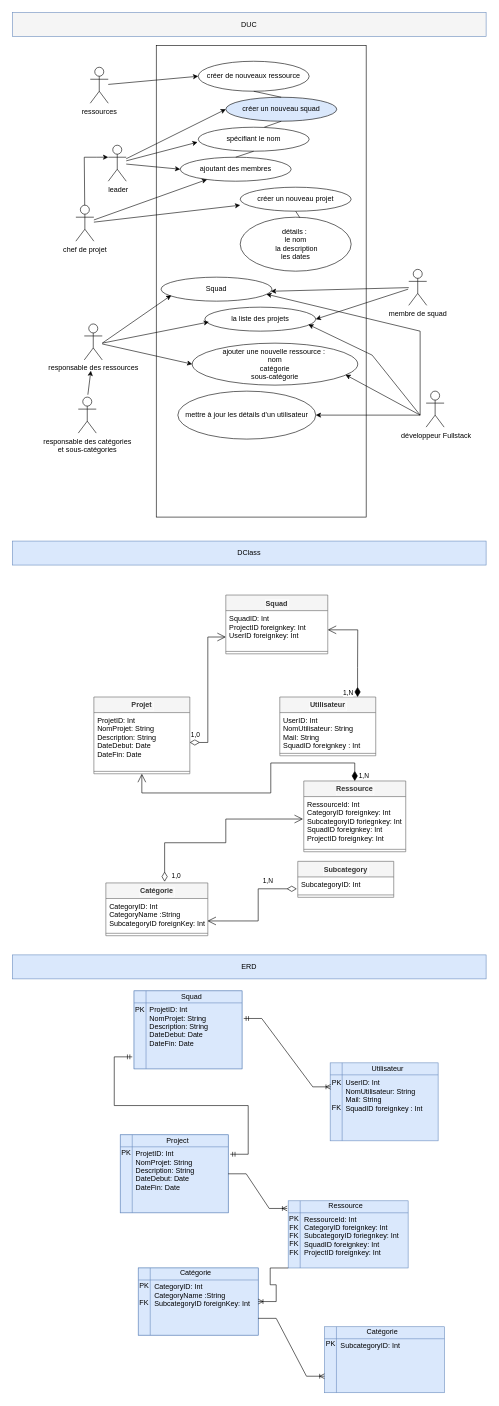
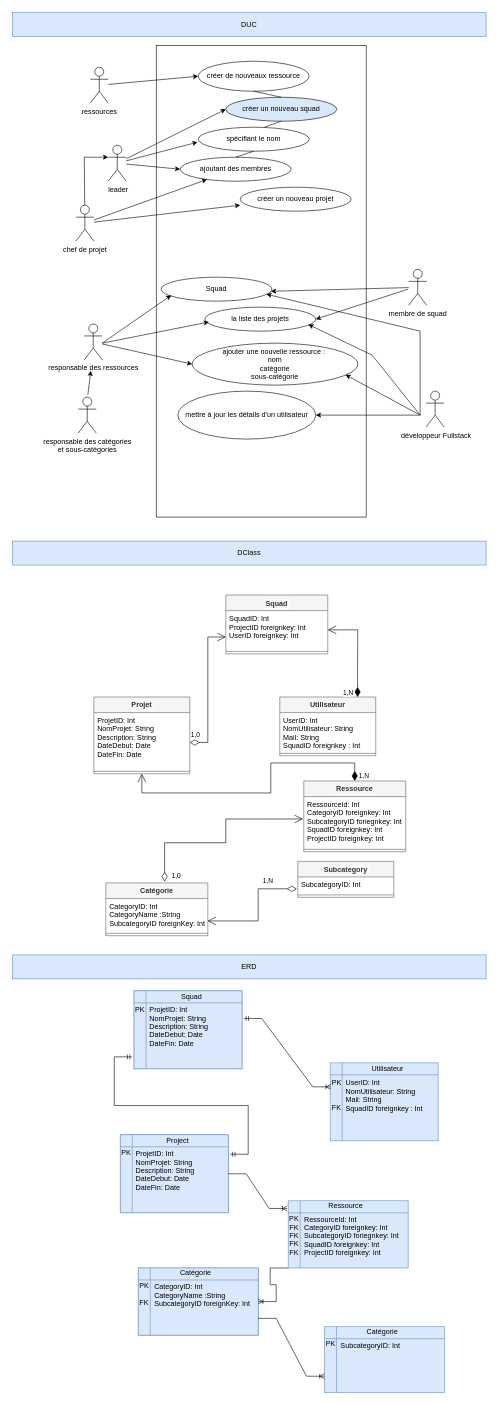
node "DUC": fillcolor #f5f5f5 -> #dae8fc
edge "créer un nouveau projet" -- "détails : le nom la description les dates": removed
node "détails : le nom la description les dates": removed
